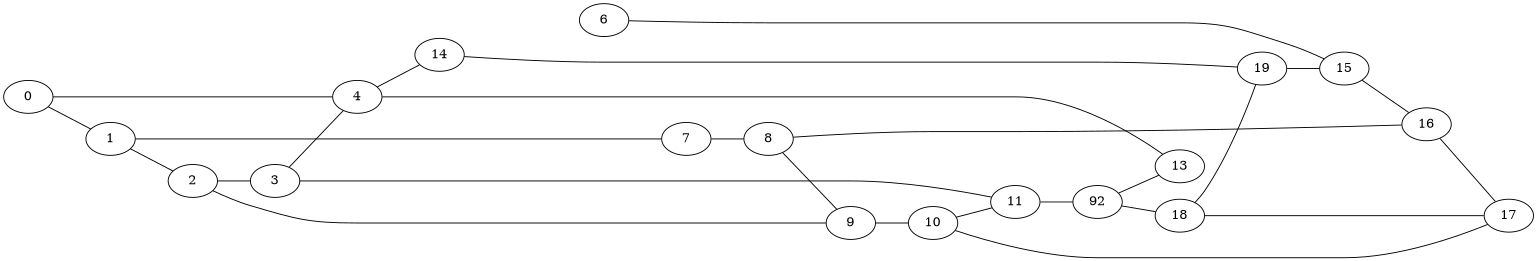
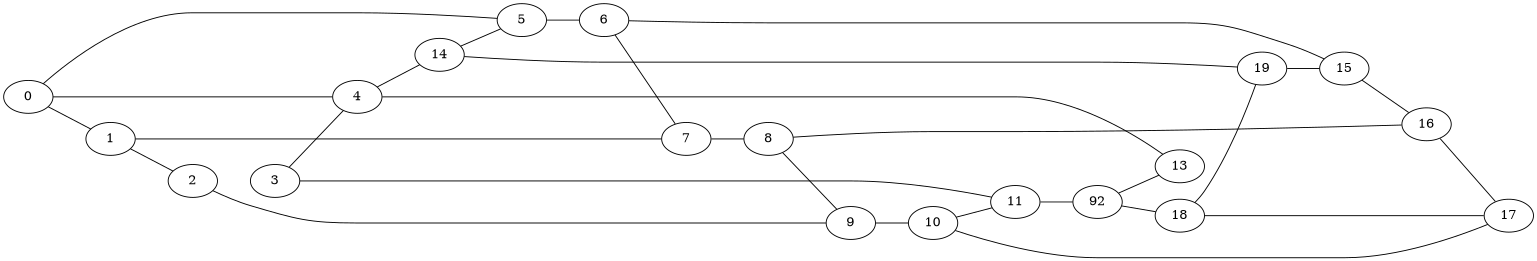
node "5": added
edge "6" -- "7": added
edge "2" -- "3": removed
